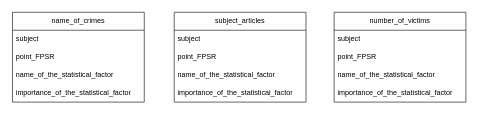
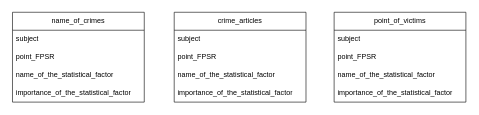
node "subject_articles": label "subject_articles" -> "crime_articles"
node "number_of_victims": label "number_of_victims" -> "point_of_victims"
